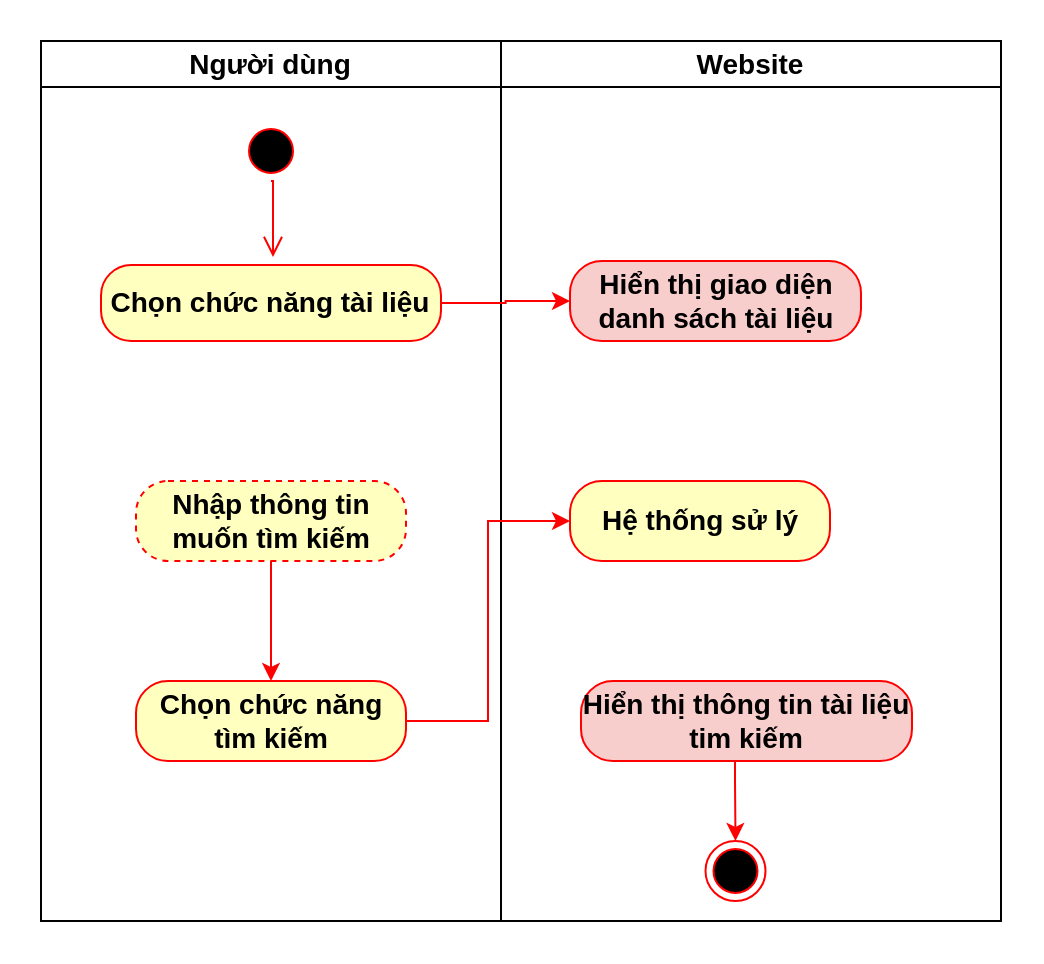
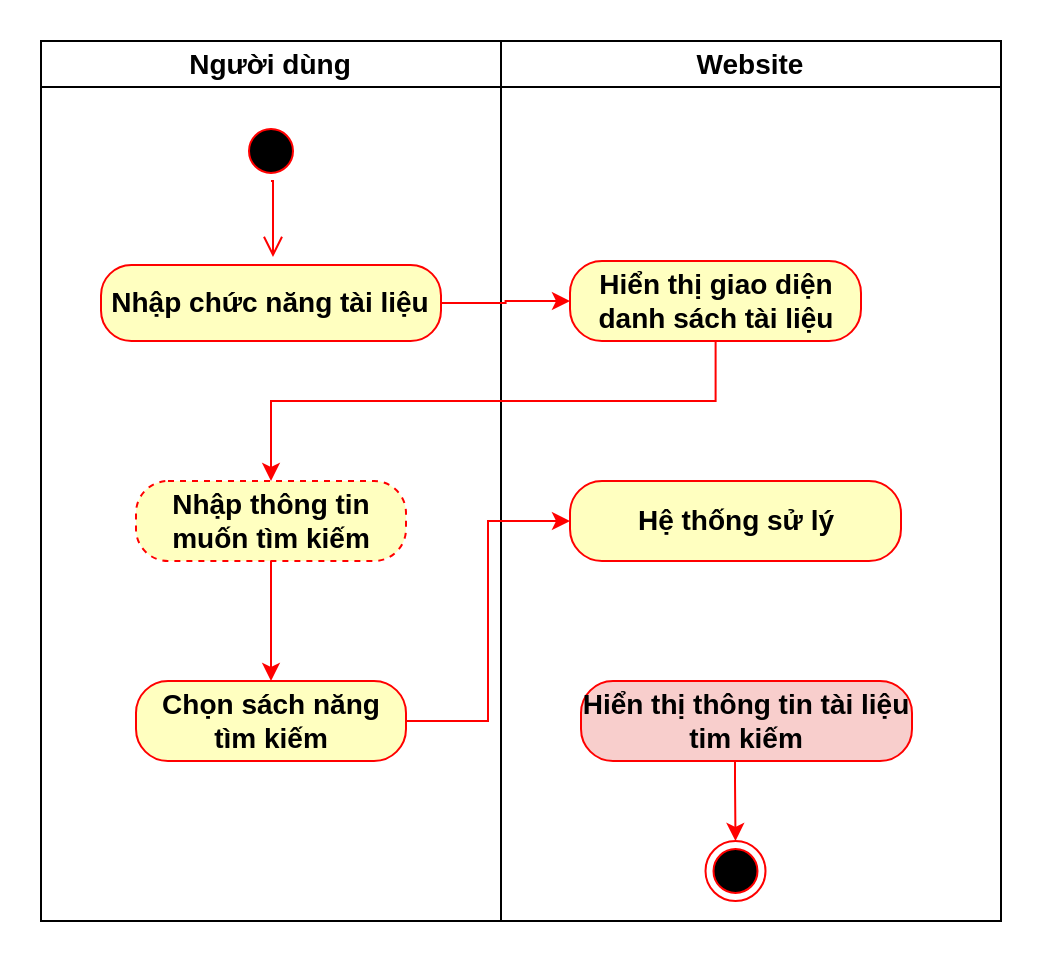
node "Hiển thị giao diện danh sách tài liệu": fillcolor #f8cecc -> #ffffc0
node "Chọn chức năng tài liệu": label "Chọn chức năng tài liệu" -> "Nhập chức năng tài liệu"
edge "Hiển thị giao diện danh sách tài liệu" -> "Nhập thông tin muốn tìm kiếm": added
node "Hệ thống sử lý": size 260x80 -> 331x80
node "Chọn chức năng tìm kiếm": label "Chọn chức năng tìm kiếm" -> "Chọn sách năng tìm kiếm"
